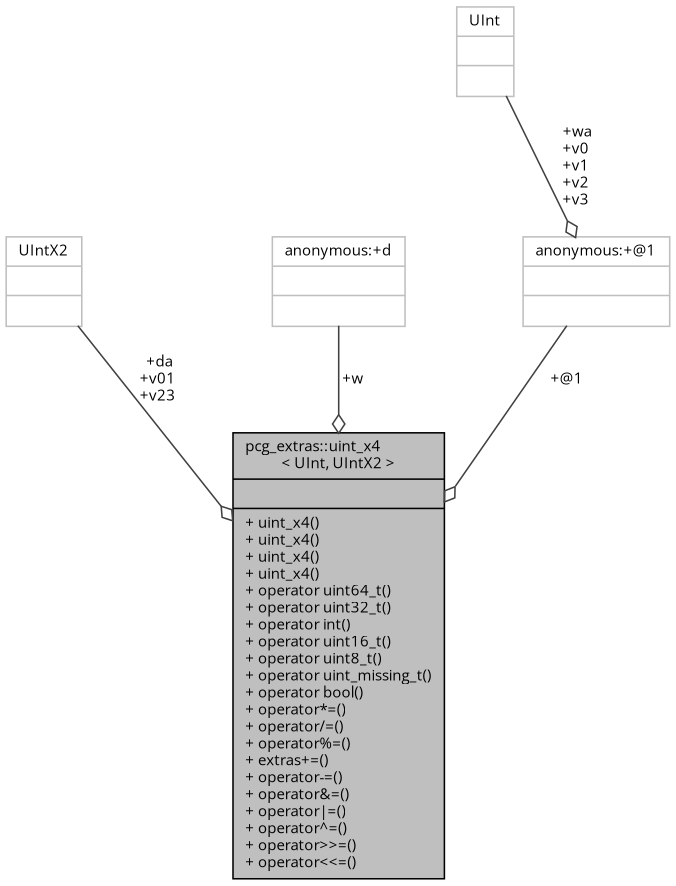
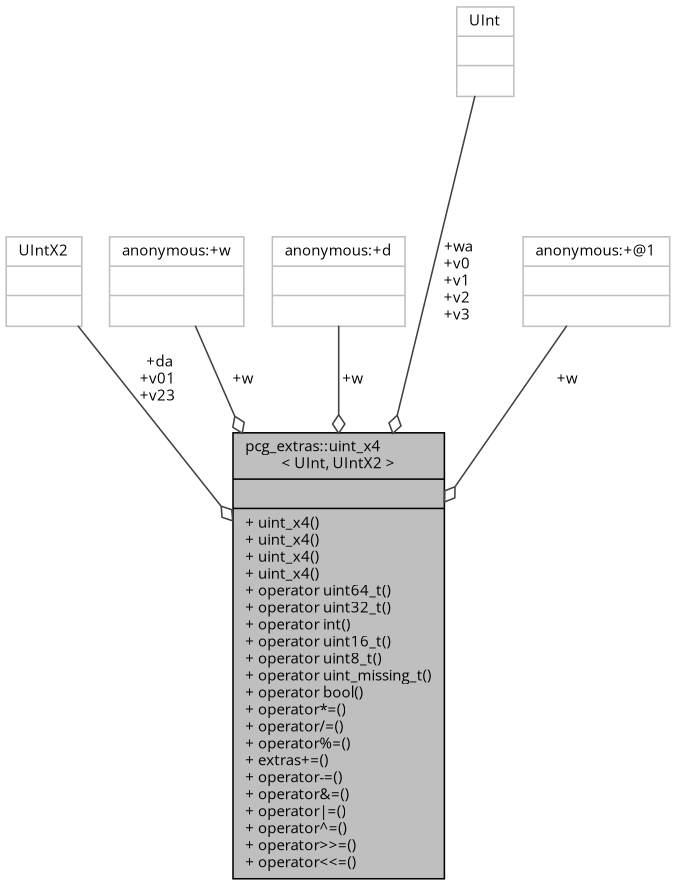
edge "UInt" -> "anonymous:+@1": now "UInt" -> "pcg_extras::uint_x4"
node "anonymous:+w": added
edge "anonymous:+@1" -> "pcg_extras::uint_x4": label " +@1" -> " +w"
